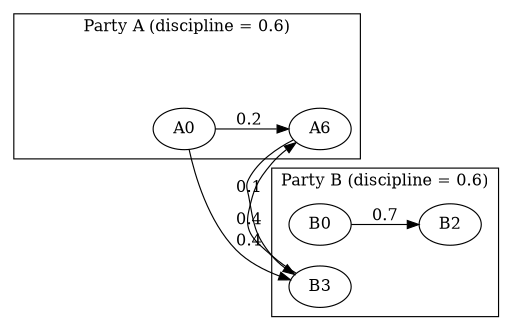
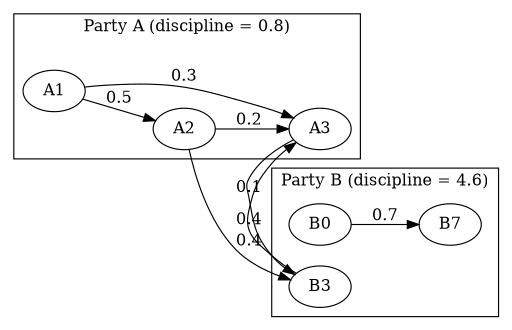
cluster "Party A (discipline = 0.6)": label "Party A (discipline = 0.6)" -> "Party A (discipline = 0.8)"
node "A1": added
node "A0": label "A0" -> "A2"
node "A6": label "A6" -> "A3"
cluster "Party B (discipline = 0.6)": label "Party B (discipline = 0.6)" -> "Party B (discipline = 4.6)"
node "B2": label "B2" -> "B7"
